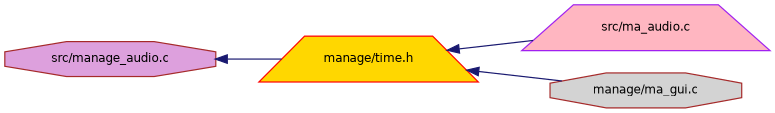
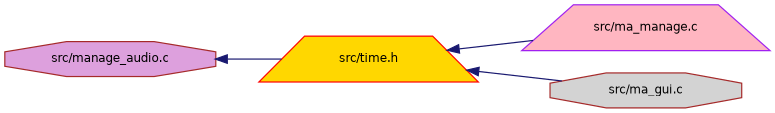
node "src/ma_audio.c": label "src/ma_audio.c" -> "src/ma_manage.c"
node "manage/time.h": label "manage/time.h" -> "src/time.h"
node "manage/ma_gui.c": label "manage/ma_gui.c" -> "src/ma_gui.c"
